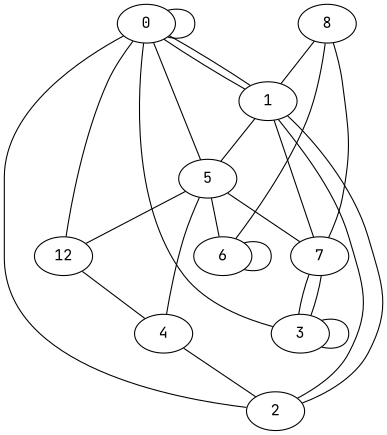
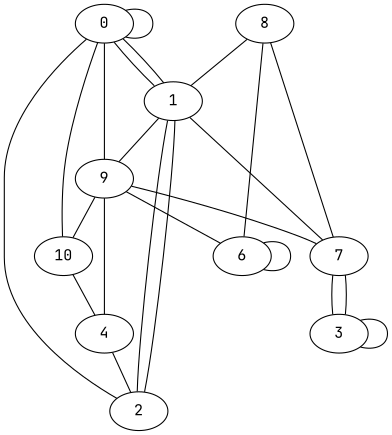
node "5": label "5" -> "9"
edge "0" -- "3": removed
node "12": label "12" -> "10"
